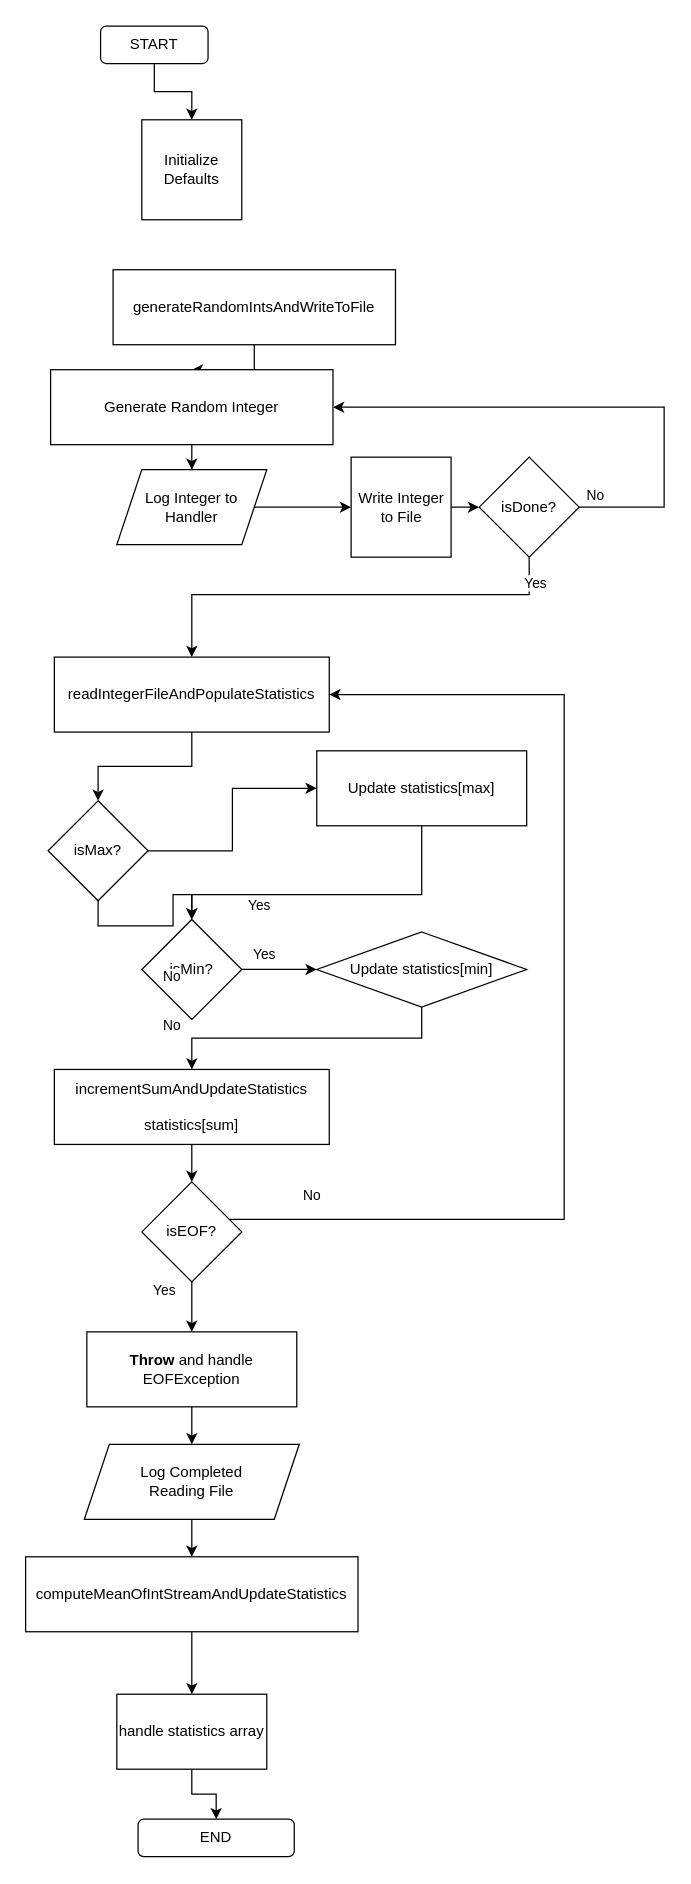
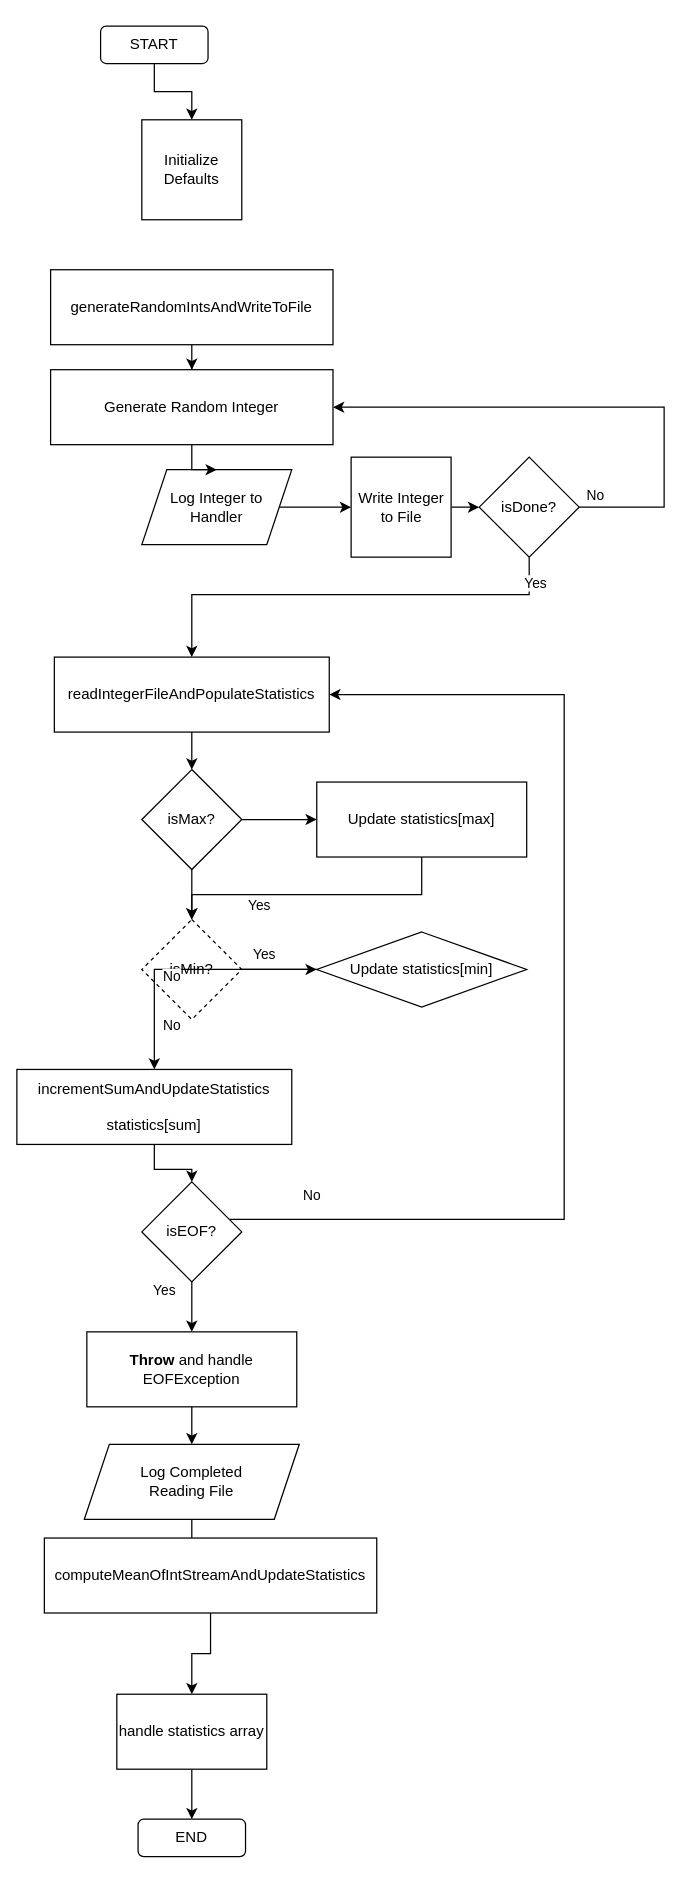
node "generateRandomIntsAndWriteToFile": moved (254, 307) -> (192, 307)
node "Log Integer to Handler": moved (192, 507) -> (217, 507)
node "Update statistics[max]": moved (422, 788) -> (422, 819)
node "isMax?": moved (98, 851) -> (192, 819)
node "isMin?": style solid -> dashed
node "incrementSumAndUpdateStatistics statistics[sum]": moved (192, 1107) -> (154, 1107)
node "computeMeanOfIntStreamAndUpdateStatistics": moved (192, 1594) -> (211, 1576)
node "END": size 156x38 -> 108x38
